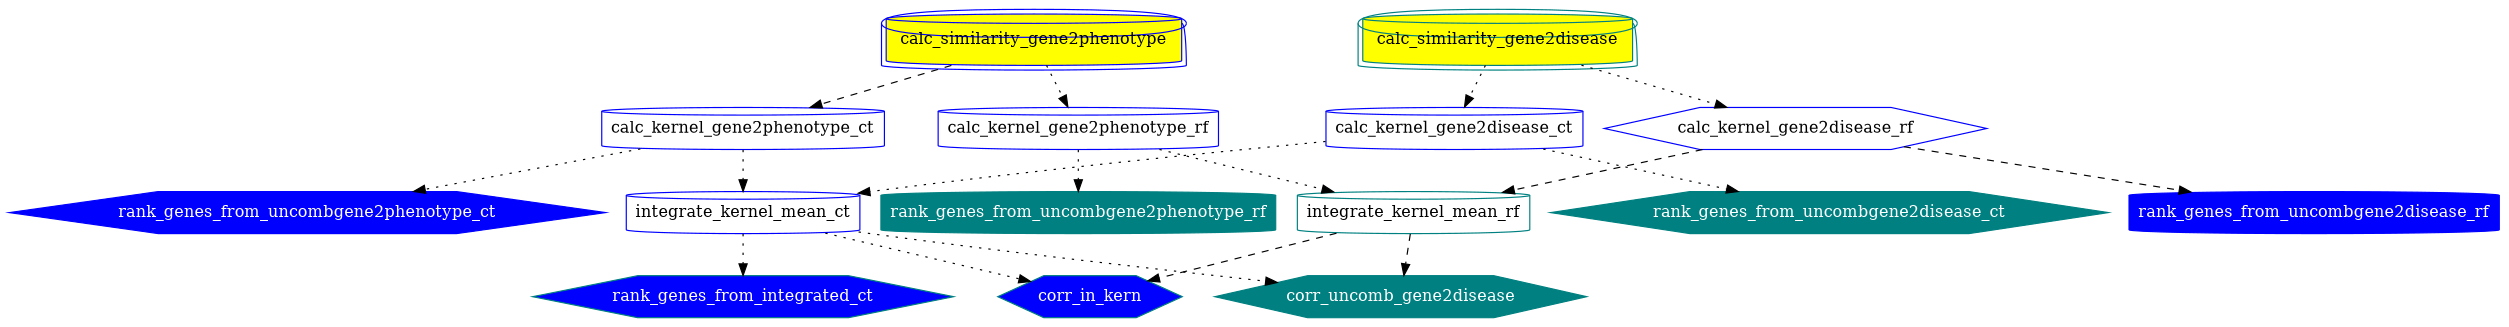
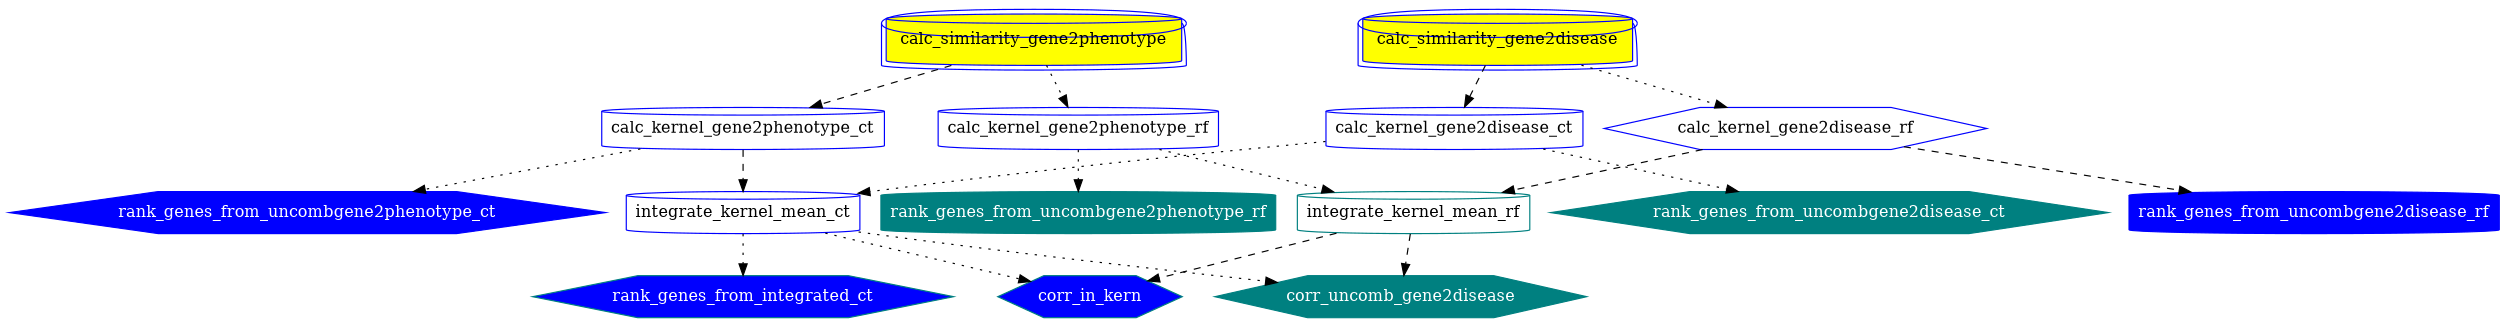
node "calc_similarity_gene2disease": color teal -> blue
edge "calc_similarity_gene2disease" -> "calc_kernel_gene2disease_ct": style dotted -> dashed
edge "calc_kernel_gene2phenotype_ct" -> "integrate_kernel_mean_ct": style dotted -> dashed
